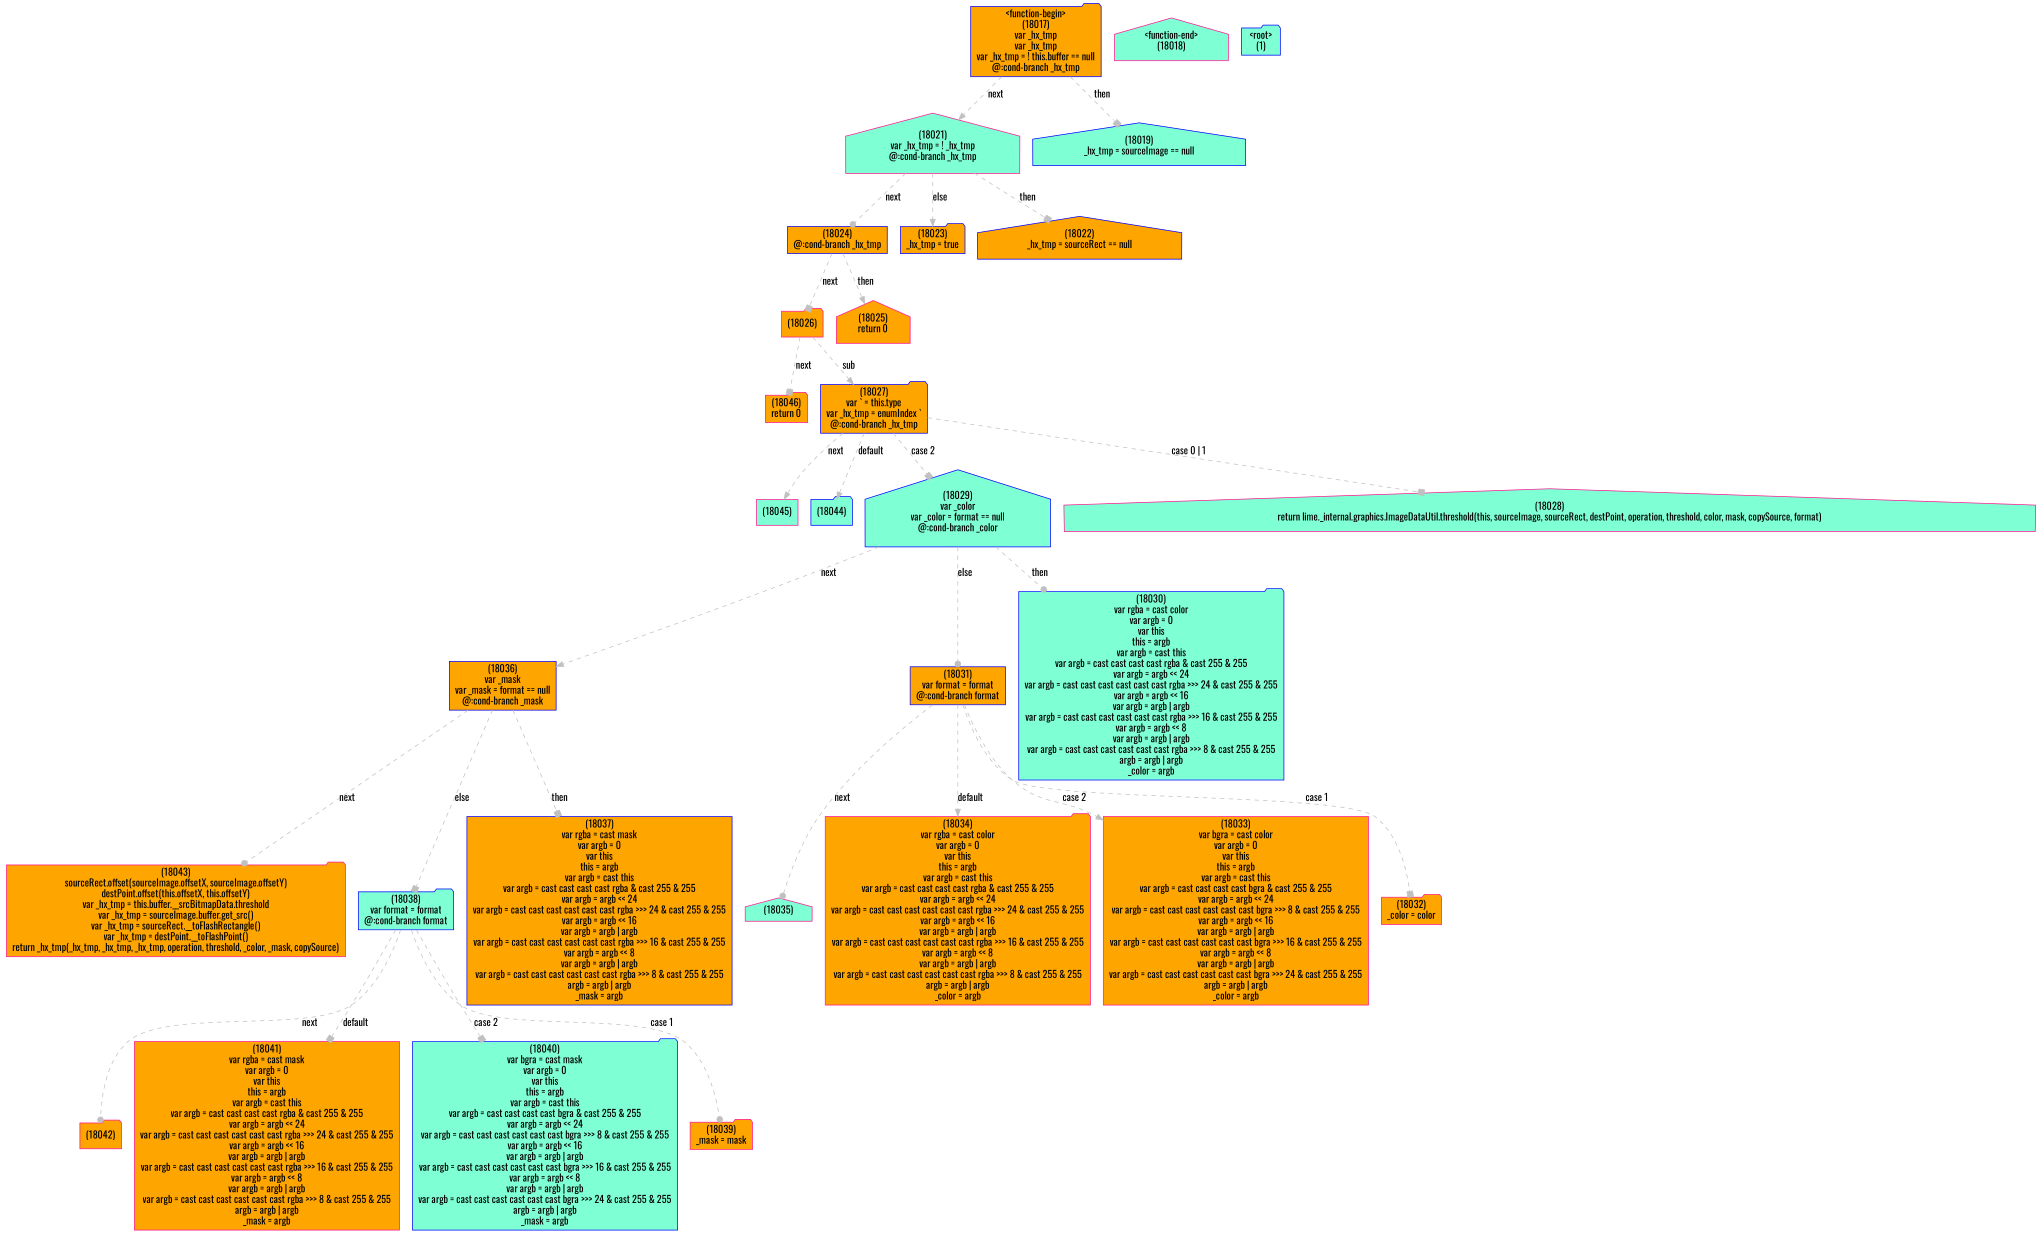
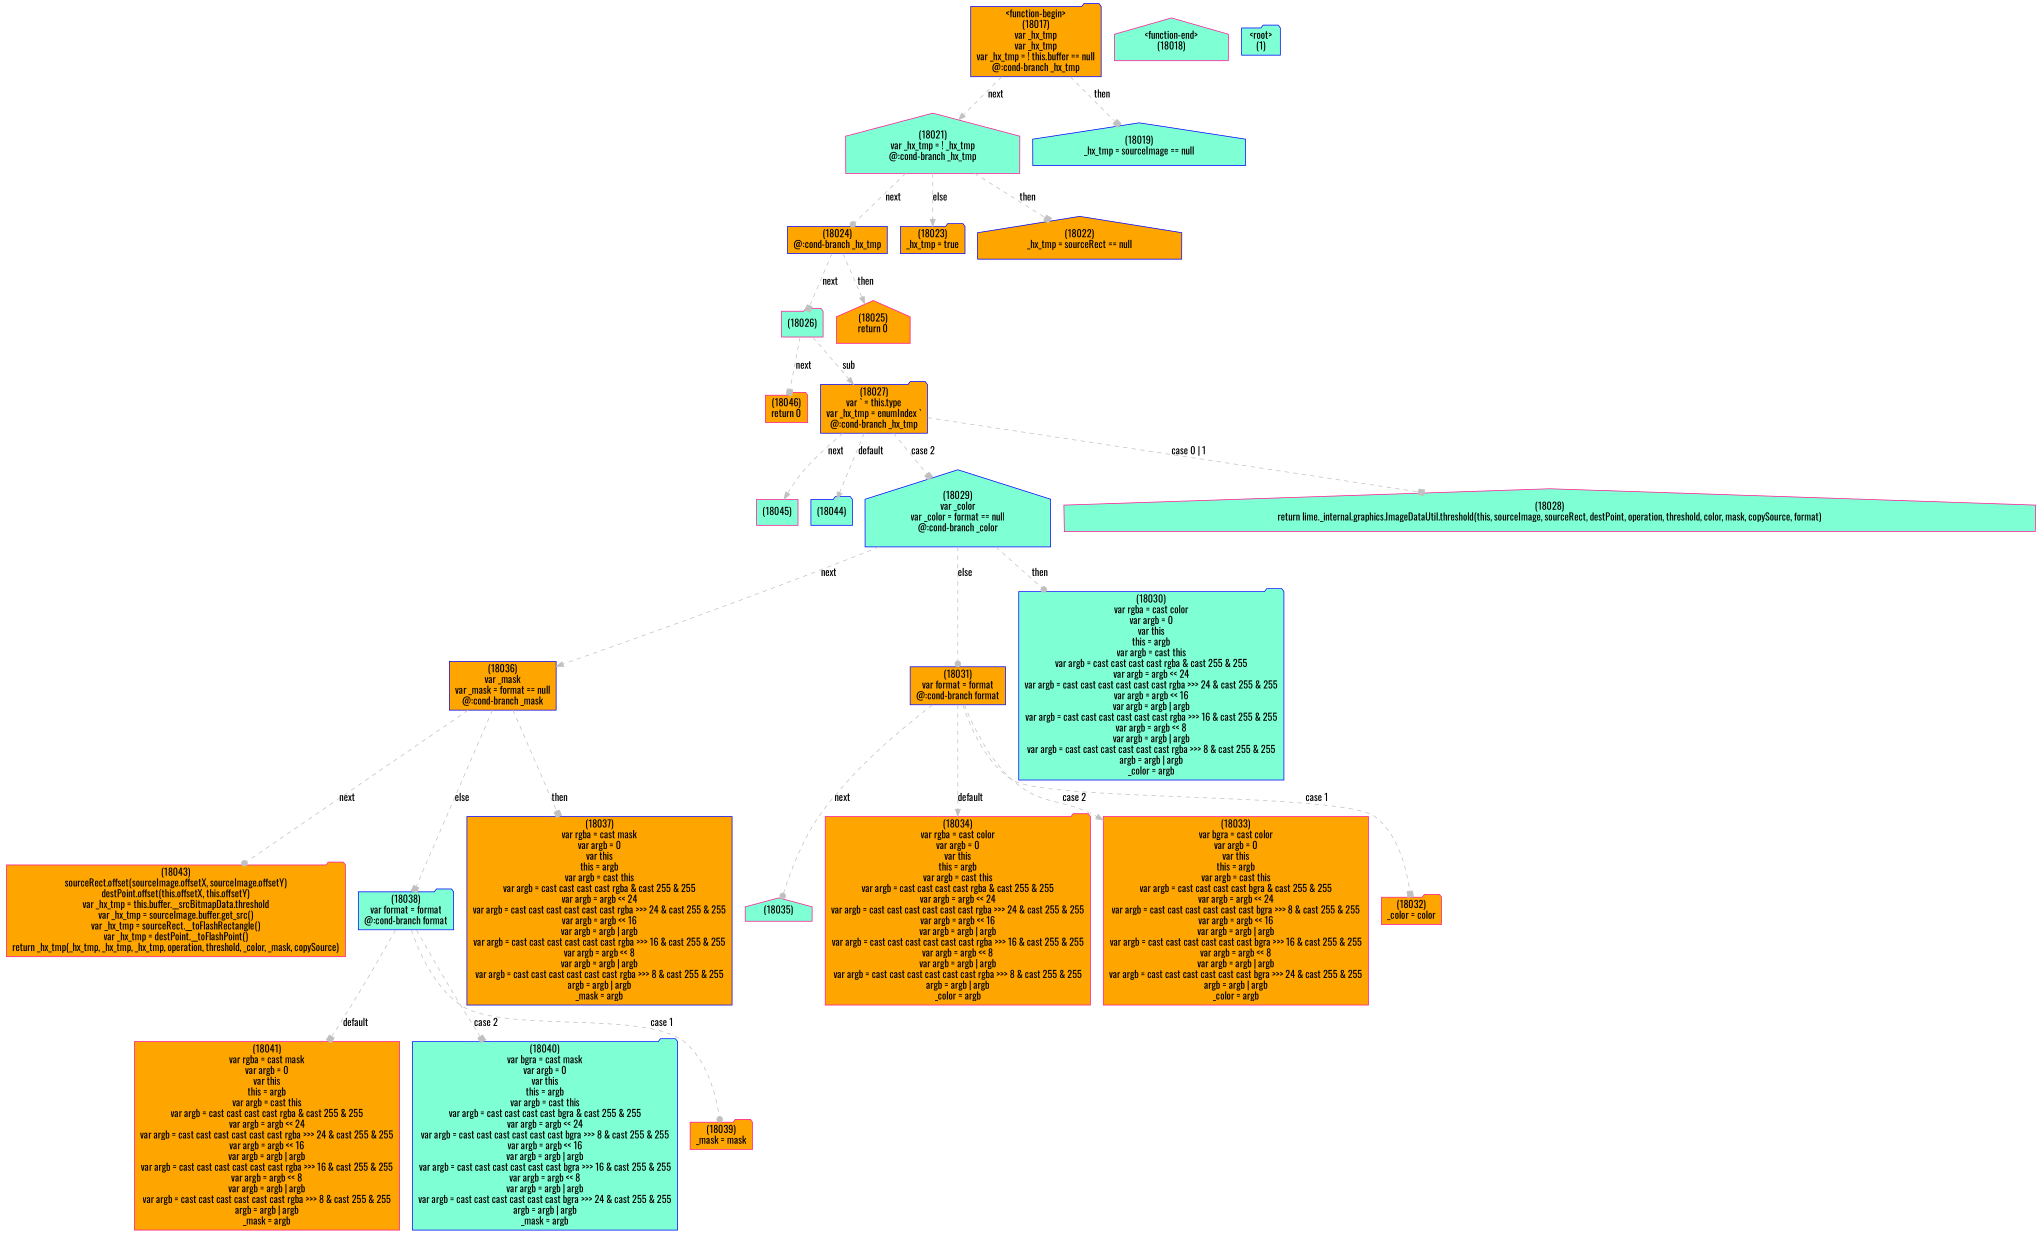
node "(18026)": fillcolor orange -> aquamarine
node "(18042)": removed
